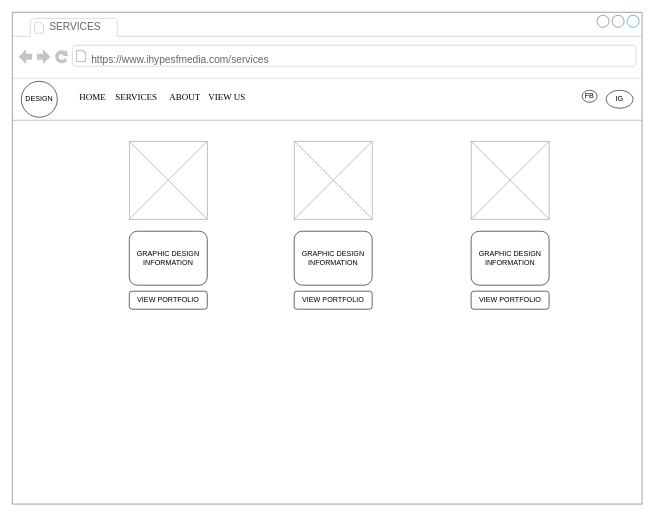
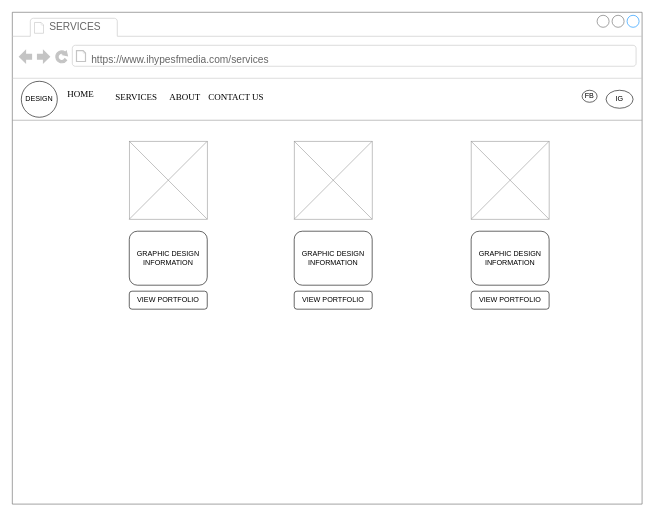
node "VIEW US": label "VIEW US" -> "CONTACT US"
node "HOME": moved (96, 99) -> (84, 96)
